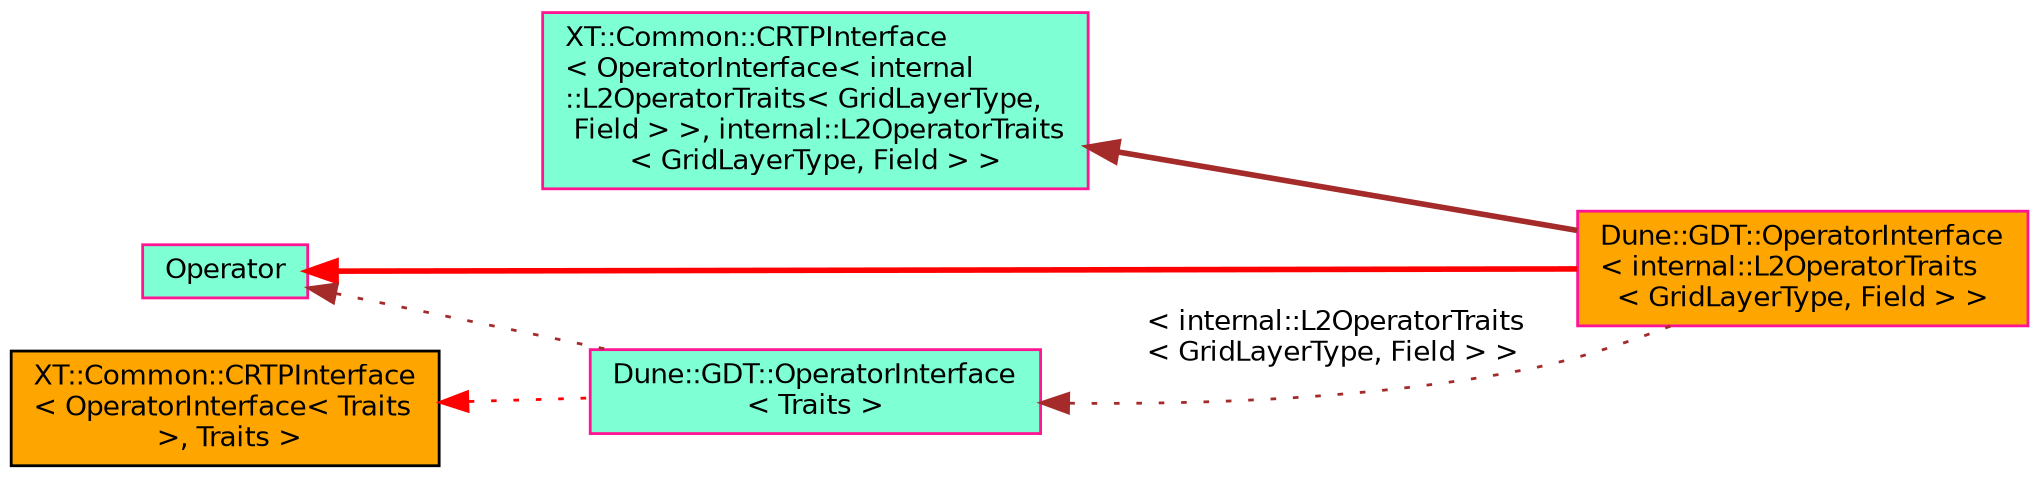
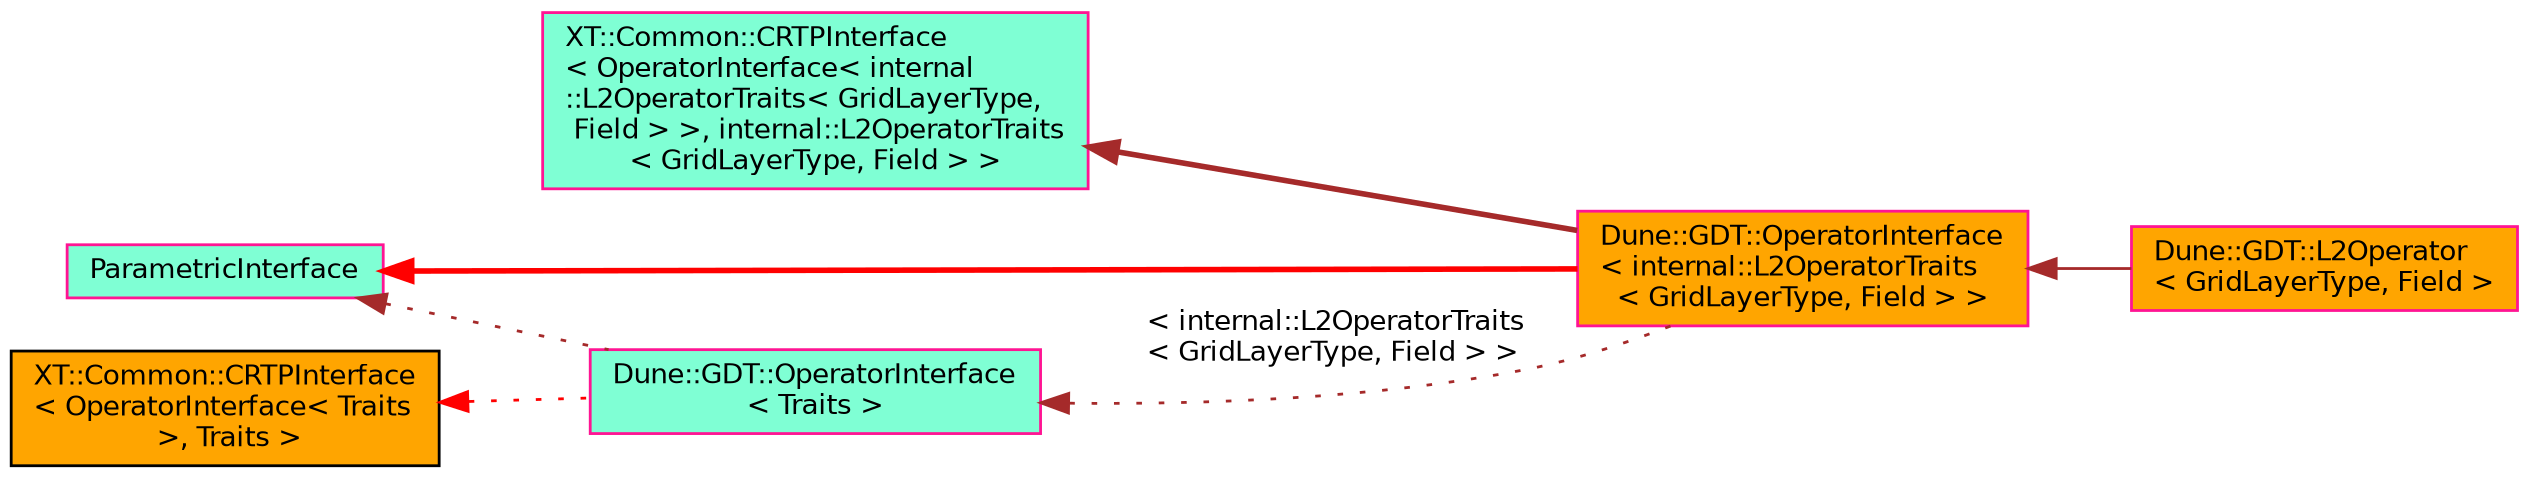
node "Dune::GDT::L2Operator < GridLayerType, Field >": added
node "Operator": label "Operator" -> "ParametricInterface"
